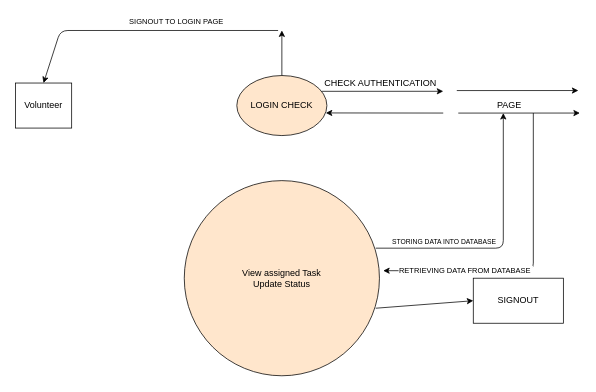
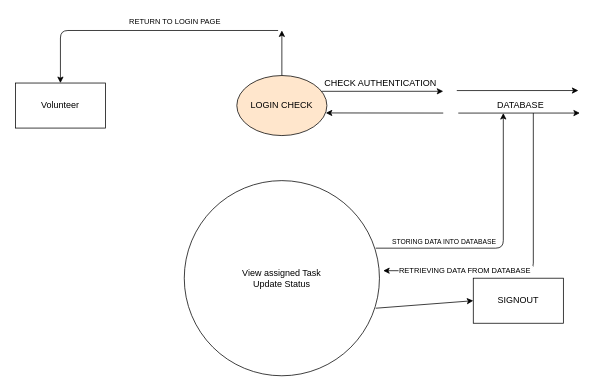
node "SIGNOUT TO LOGIN PAGE": label "SIGNOUT TO LOGIN PAGE" -> "RETURN TO LOGIN PAGE"
node "Volunteer": size 56x45 -> 90x45
node "PAGE": label "PAGE" -> "DATABASE"
node "View assigned Task Update Status": fillcolor #ffe6cc -> #ffffff
